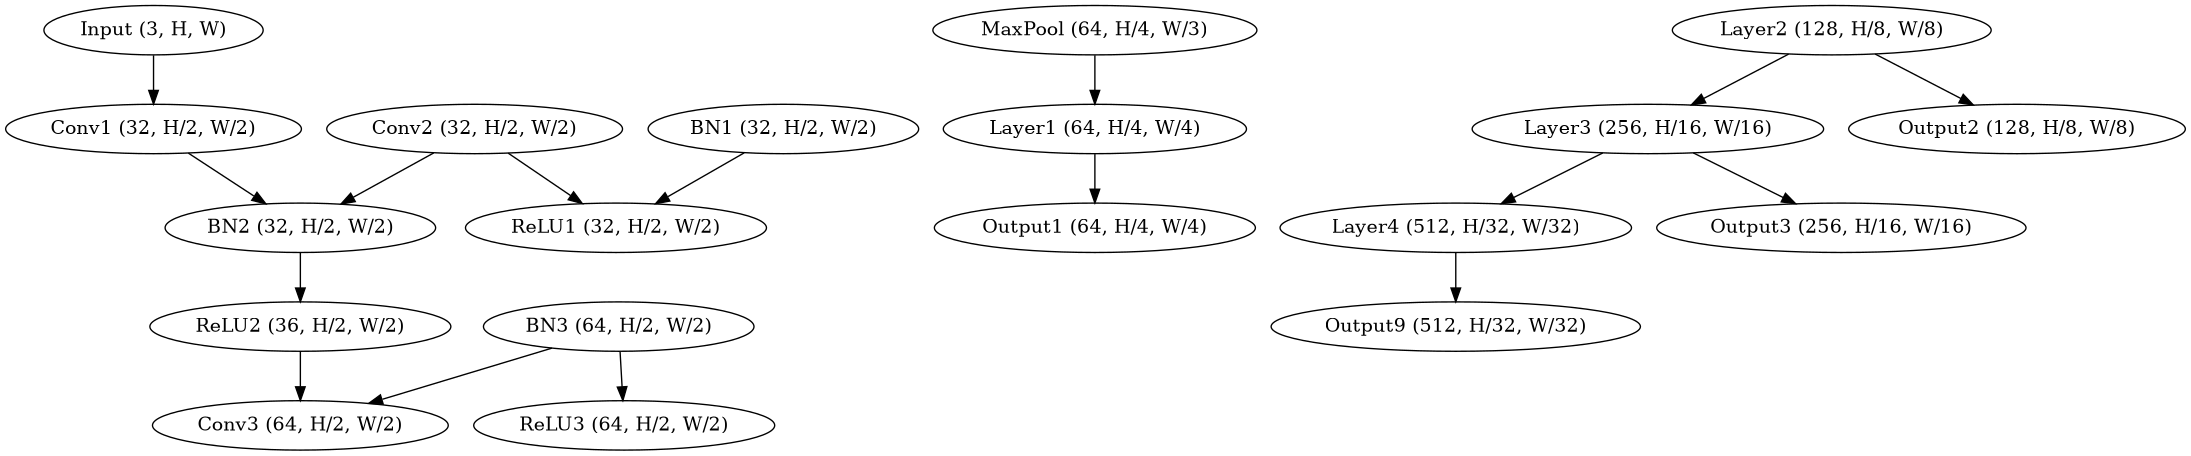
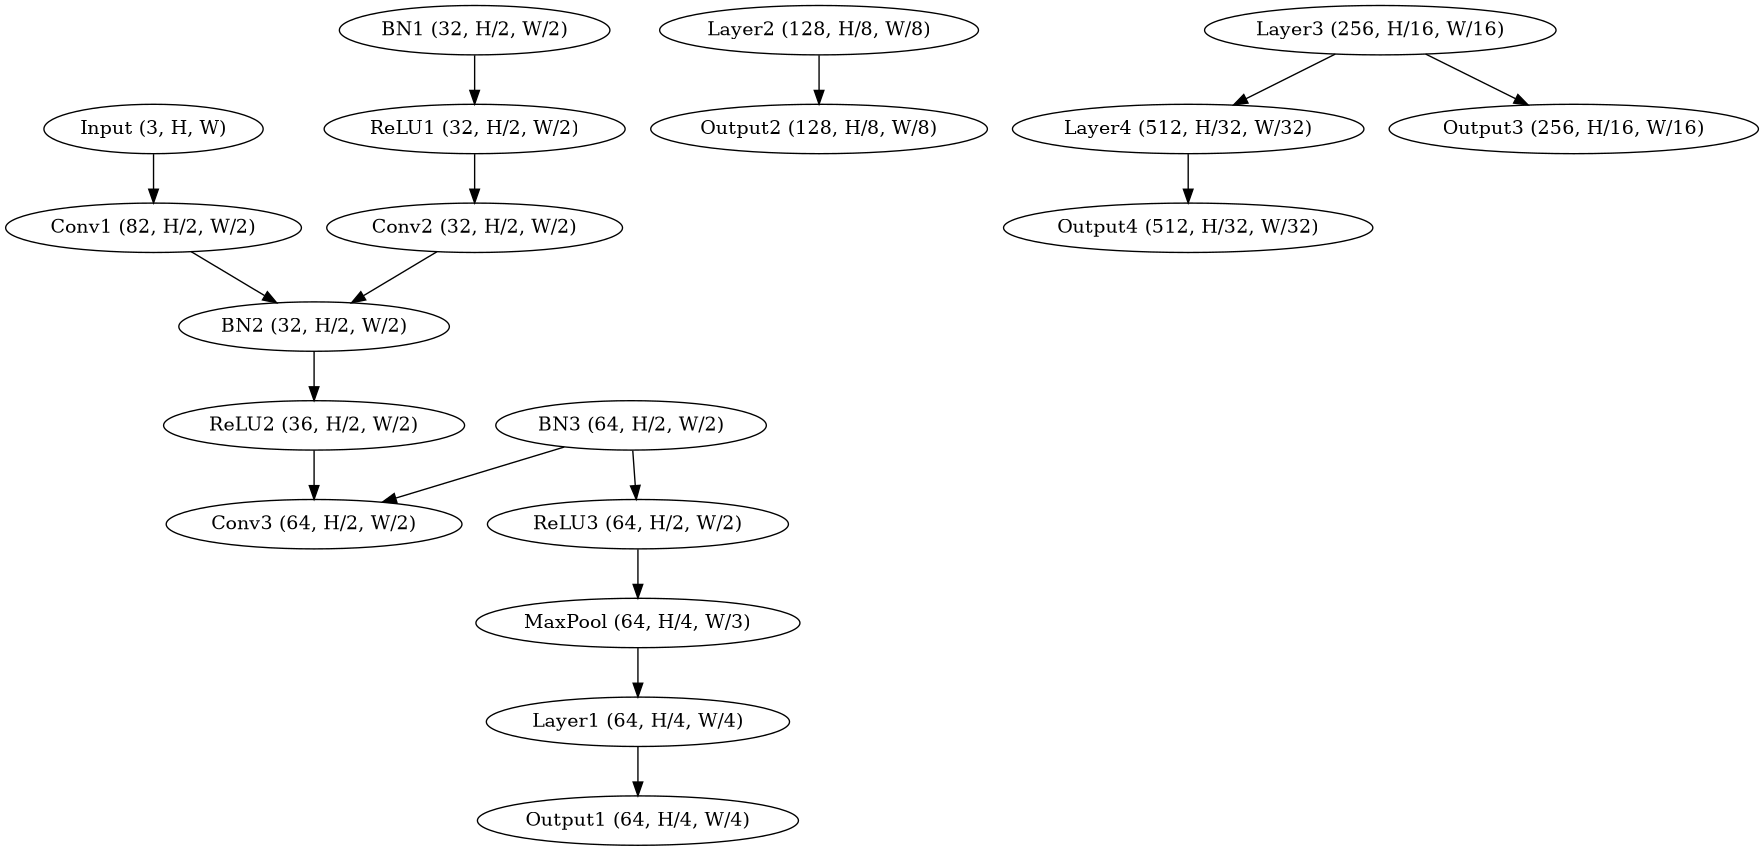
edge "Layer2 (128, H/8, W/8)" -> "Layer3 (256, H/16, W/16)": removed
node "Conv1 (32, H/2, W/2)": label "Conv1 (32, H/2, W/2)" -> "Conv1 (82, H/2, W/2)"
edge "Conv2 (32, H/2, W/2)" -> "ReLU1 (32, H/2, W/2)": reversed
node "Output9 (512, H/32, W/32)": label "Output9 (512, H/32, W/32)" -> "Output4 (512, H/32, W/32)"
edge "ReLU3 (64, H/2, W/2)" -> "MaxPool (64, H/4, W/3)": added
